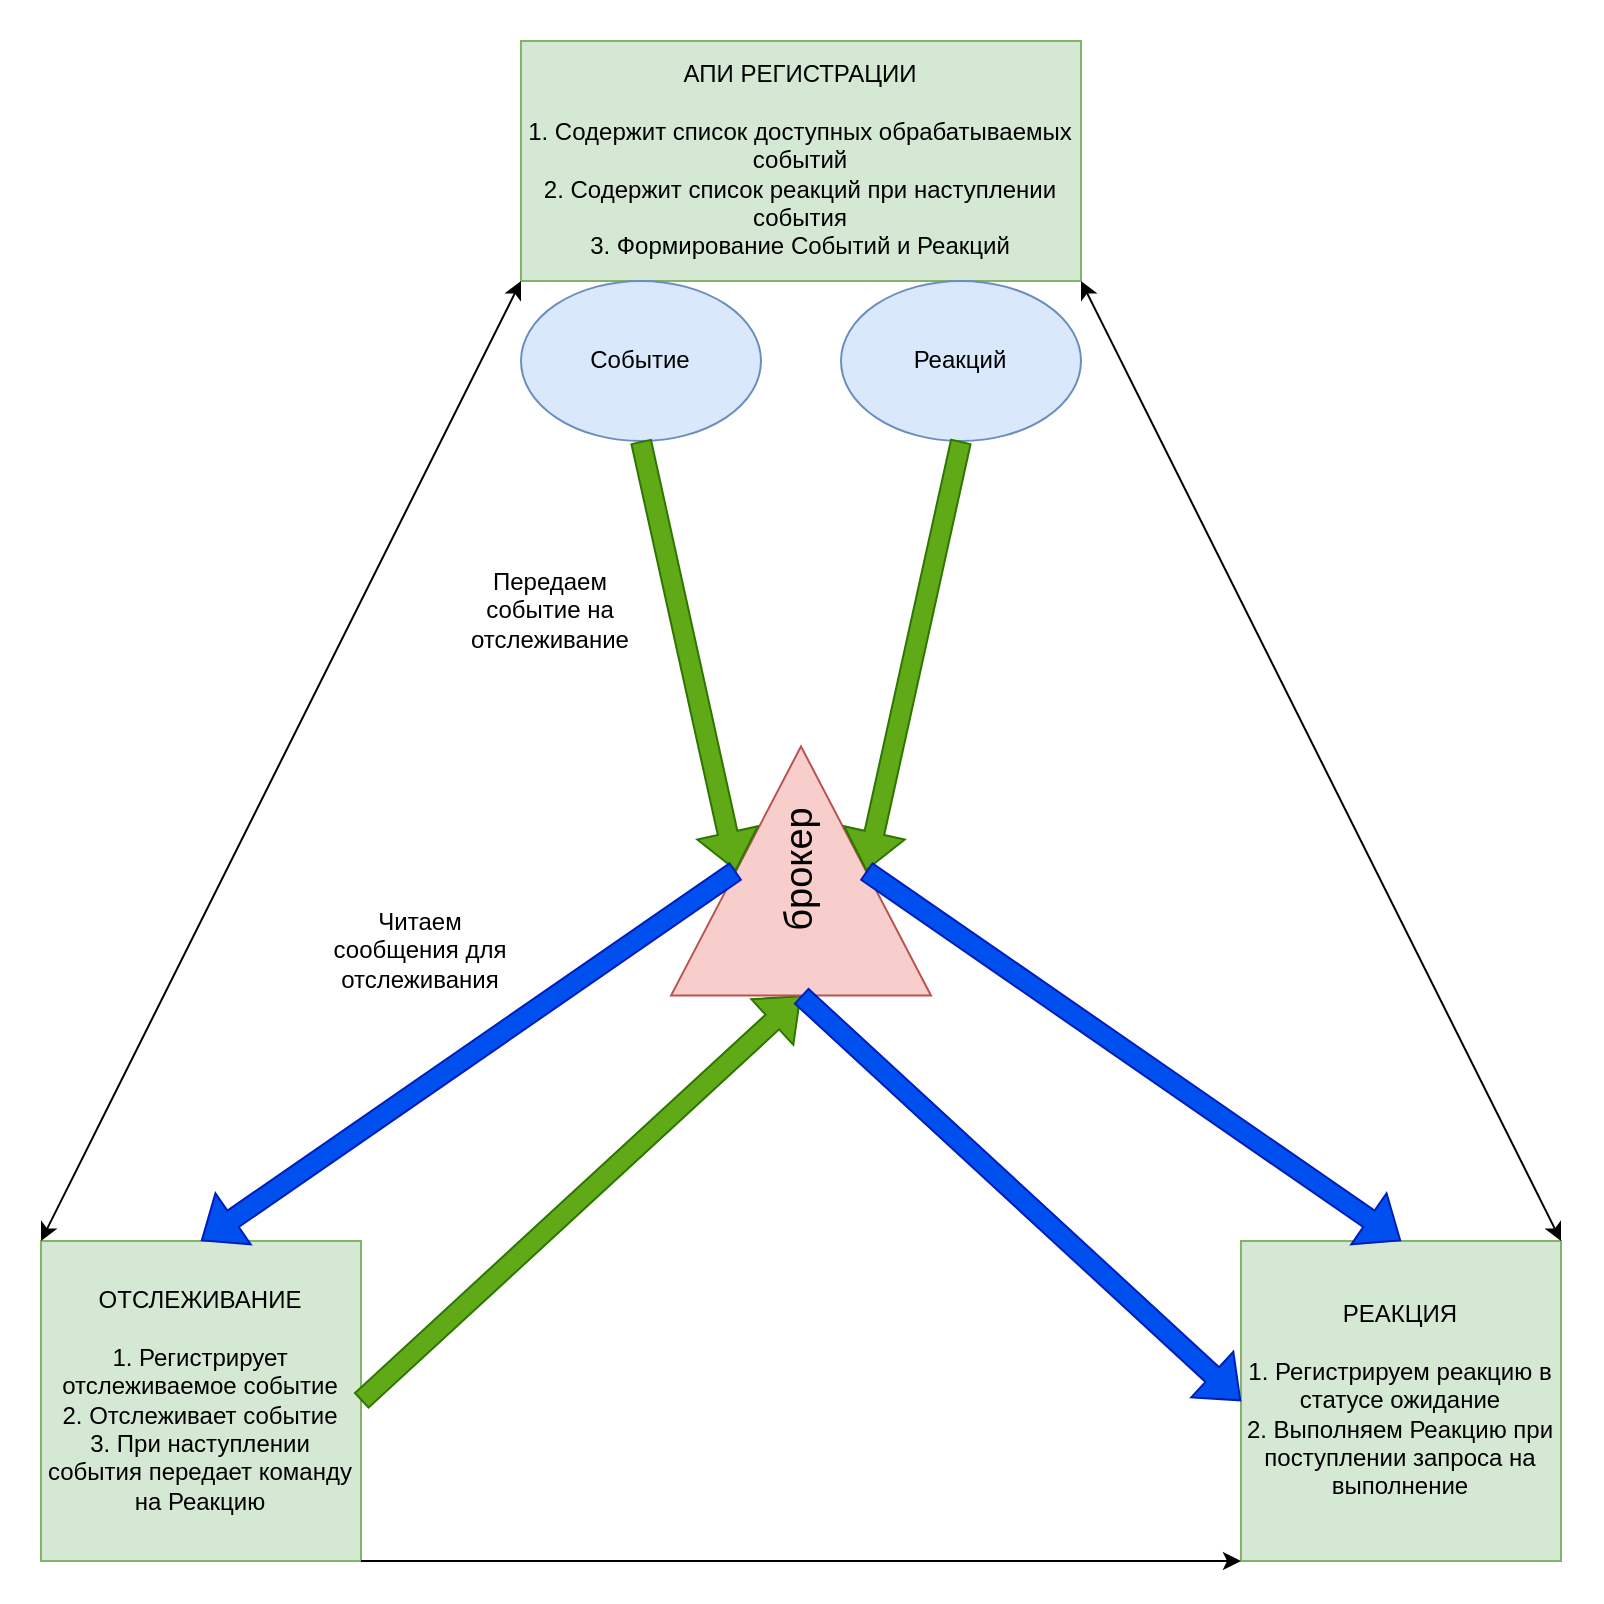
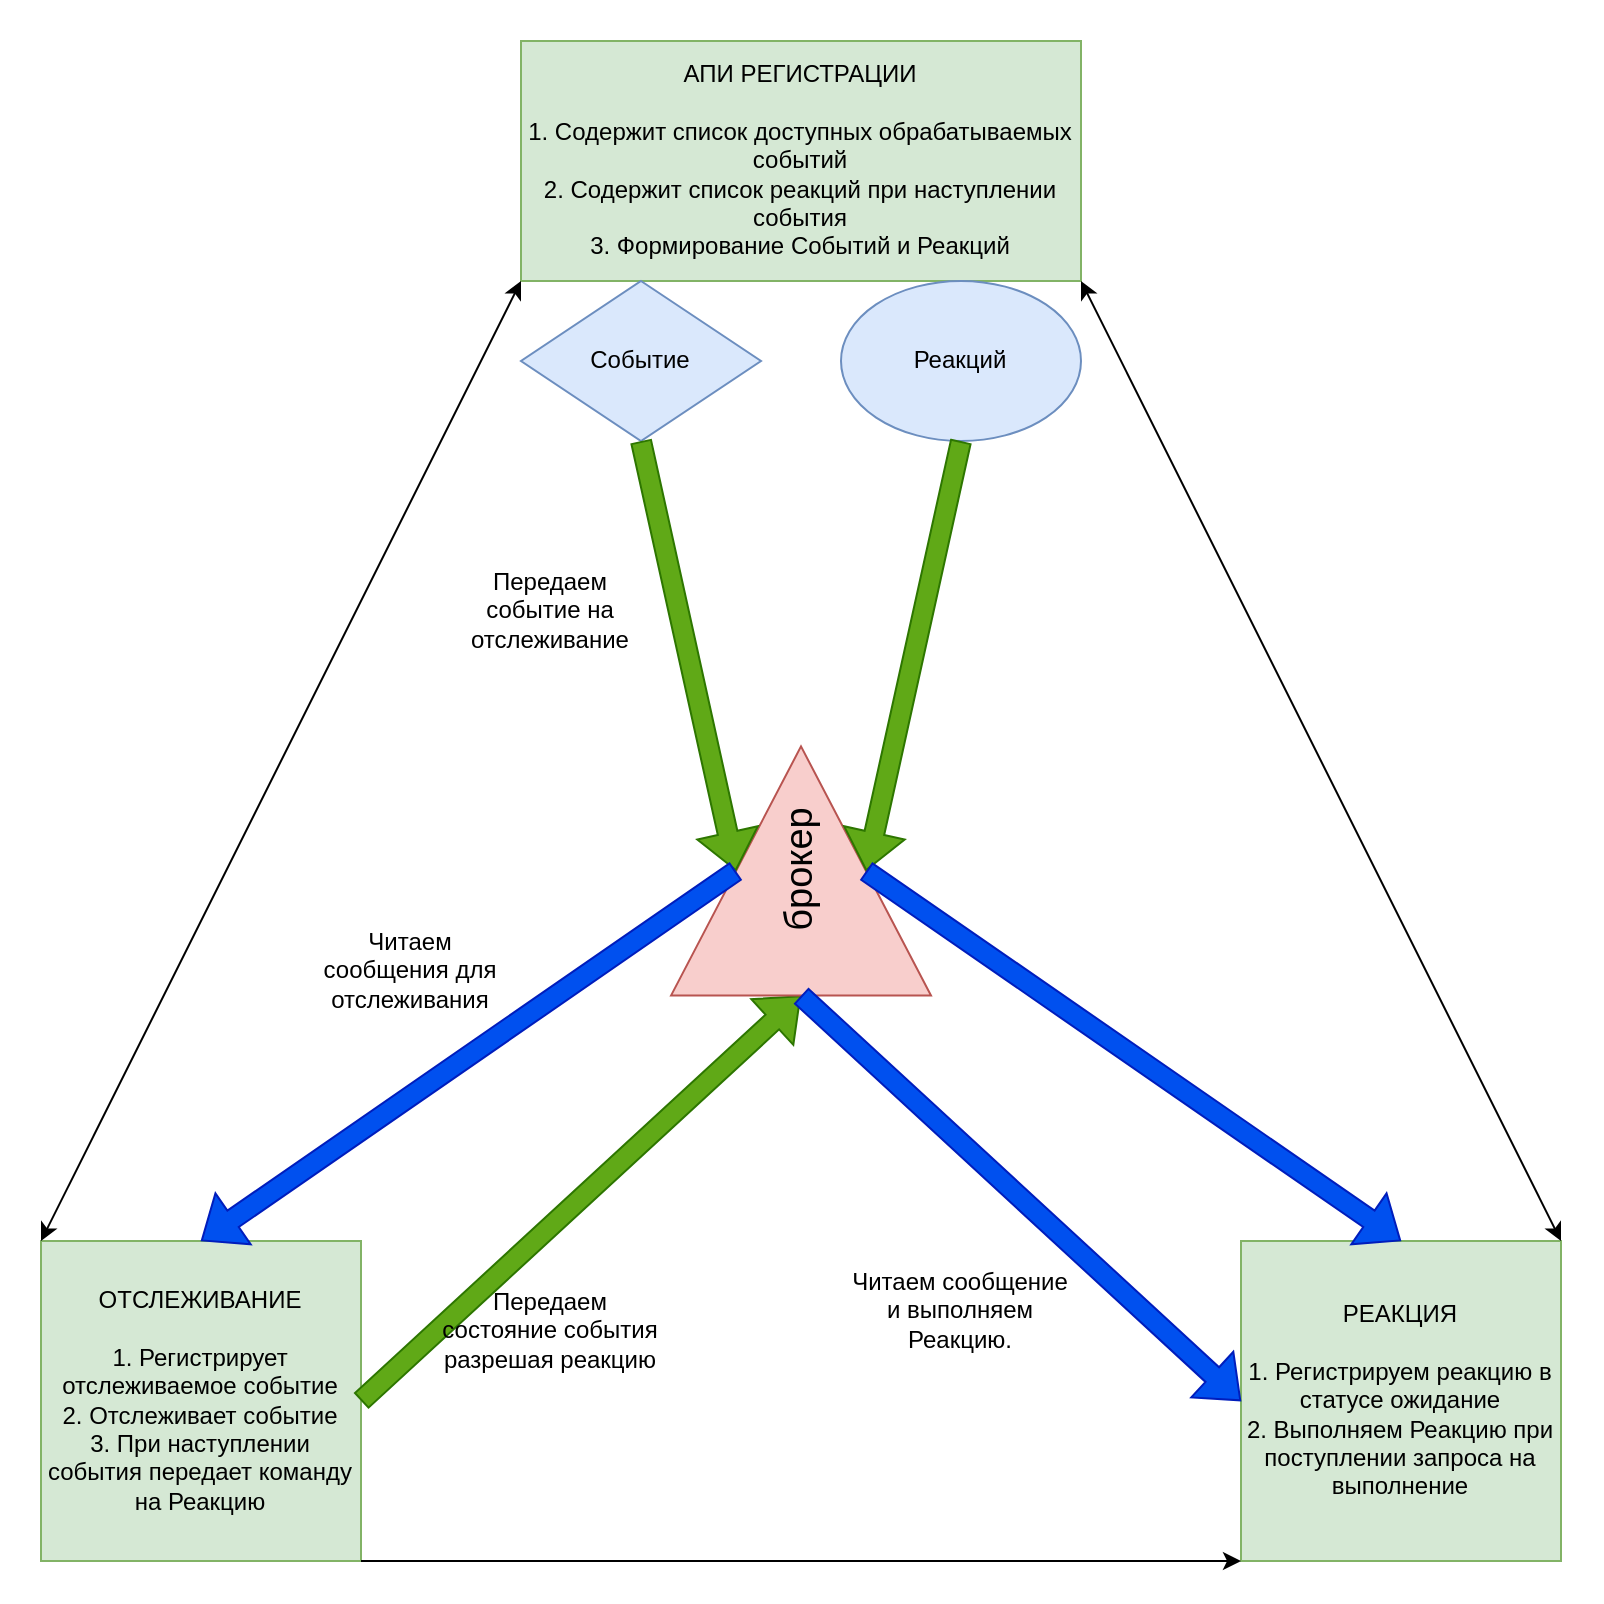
node "Событие": shape ellipse -> diamond
node "Читаем сообщения для отслеживания": moved (421, 951) -> (411, 971)
node "Читаем сообщение и выполняем Реакцию.": added
node "Передаем состояние события разрешая реакцию": added
